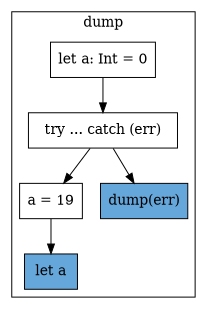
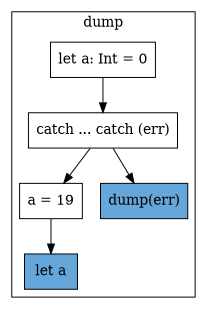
node "try ... catch (err)": label "try ... catch (err)" -> "catch ... catch (err)"
